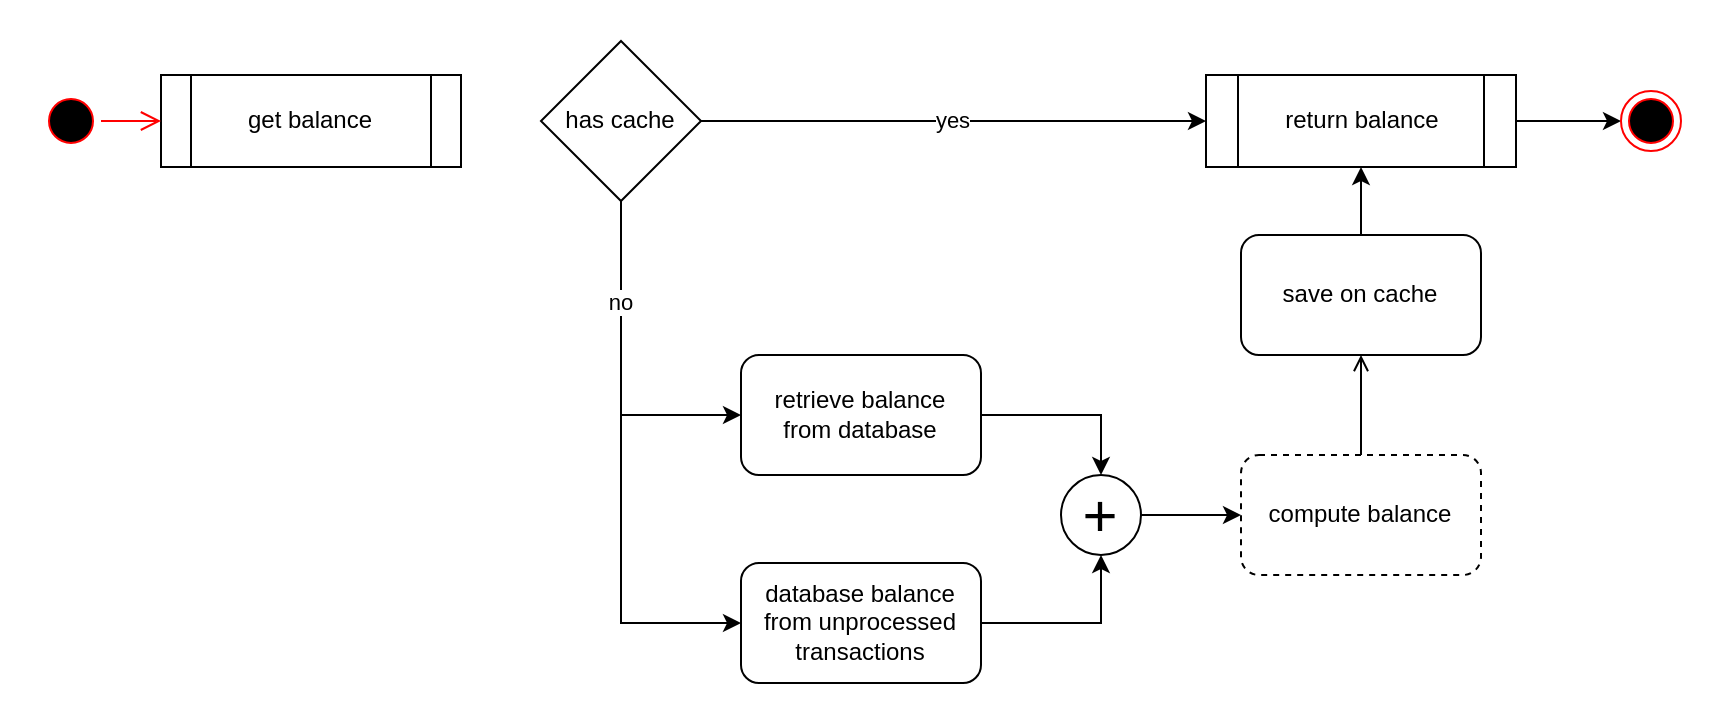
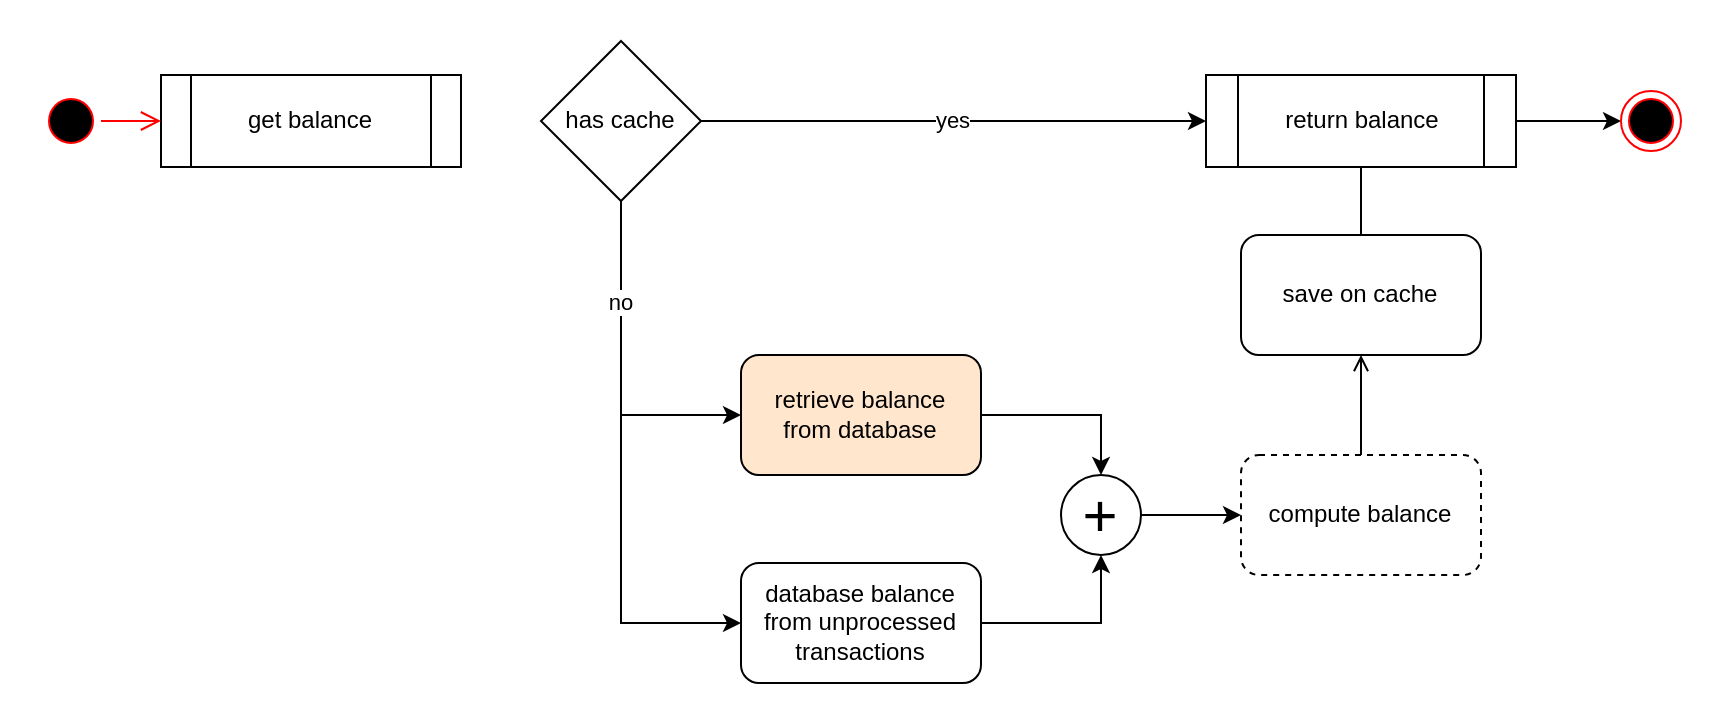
edge "save on cache" -> "return balance": arrowhead classic -> none
node "retrieve balance from database": fillcolor #ffffff -> #ffe6cc
